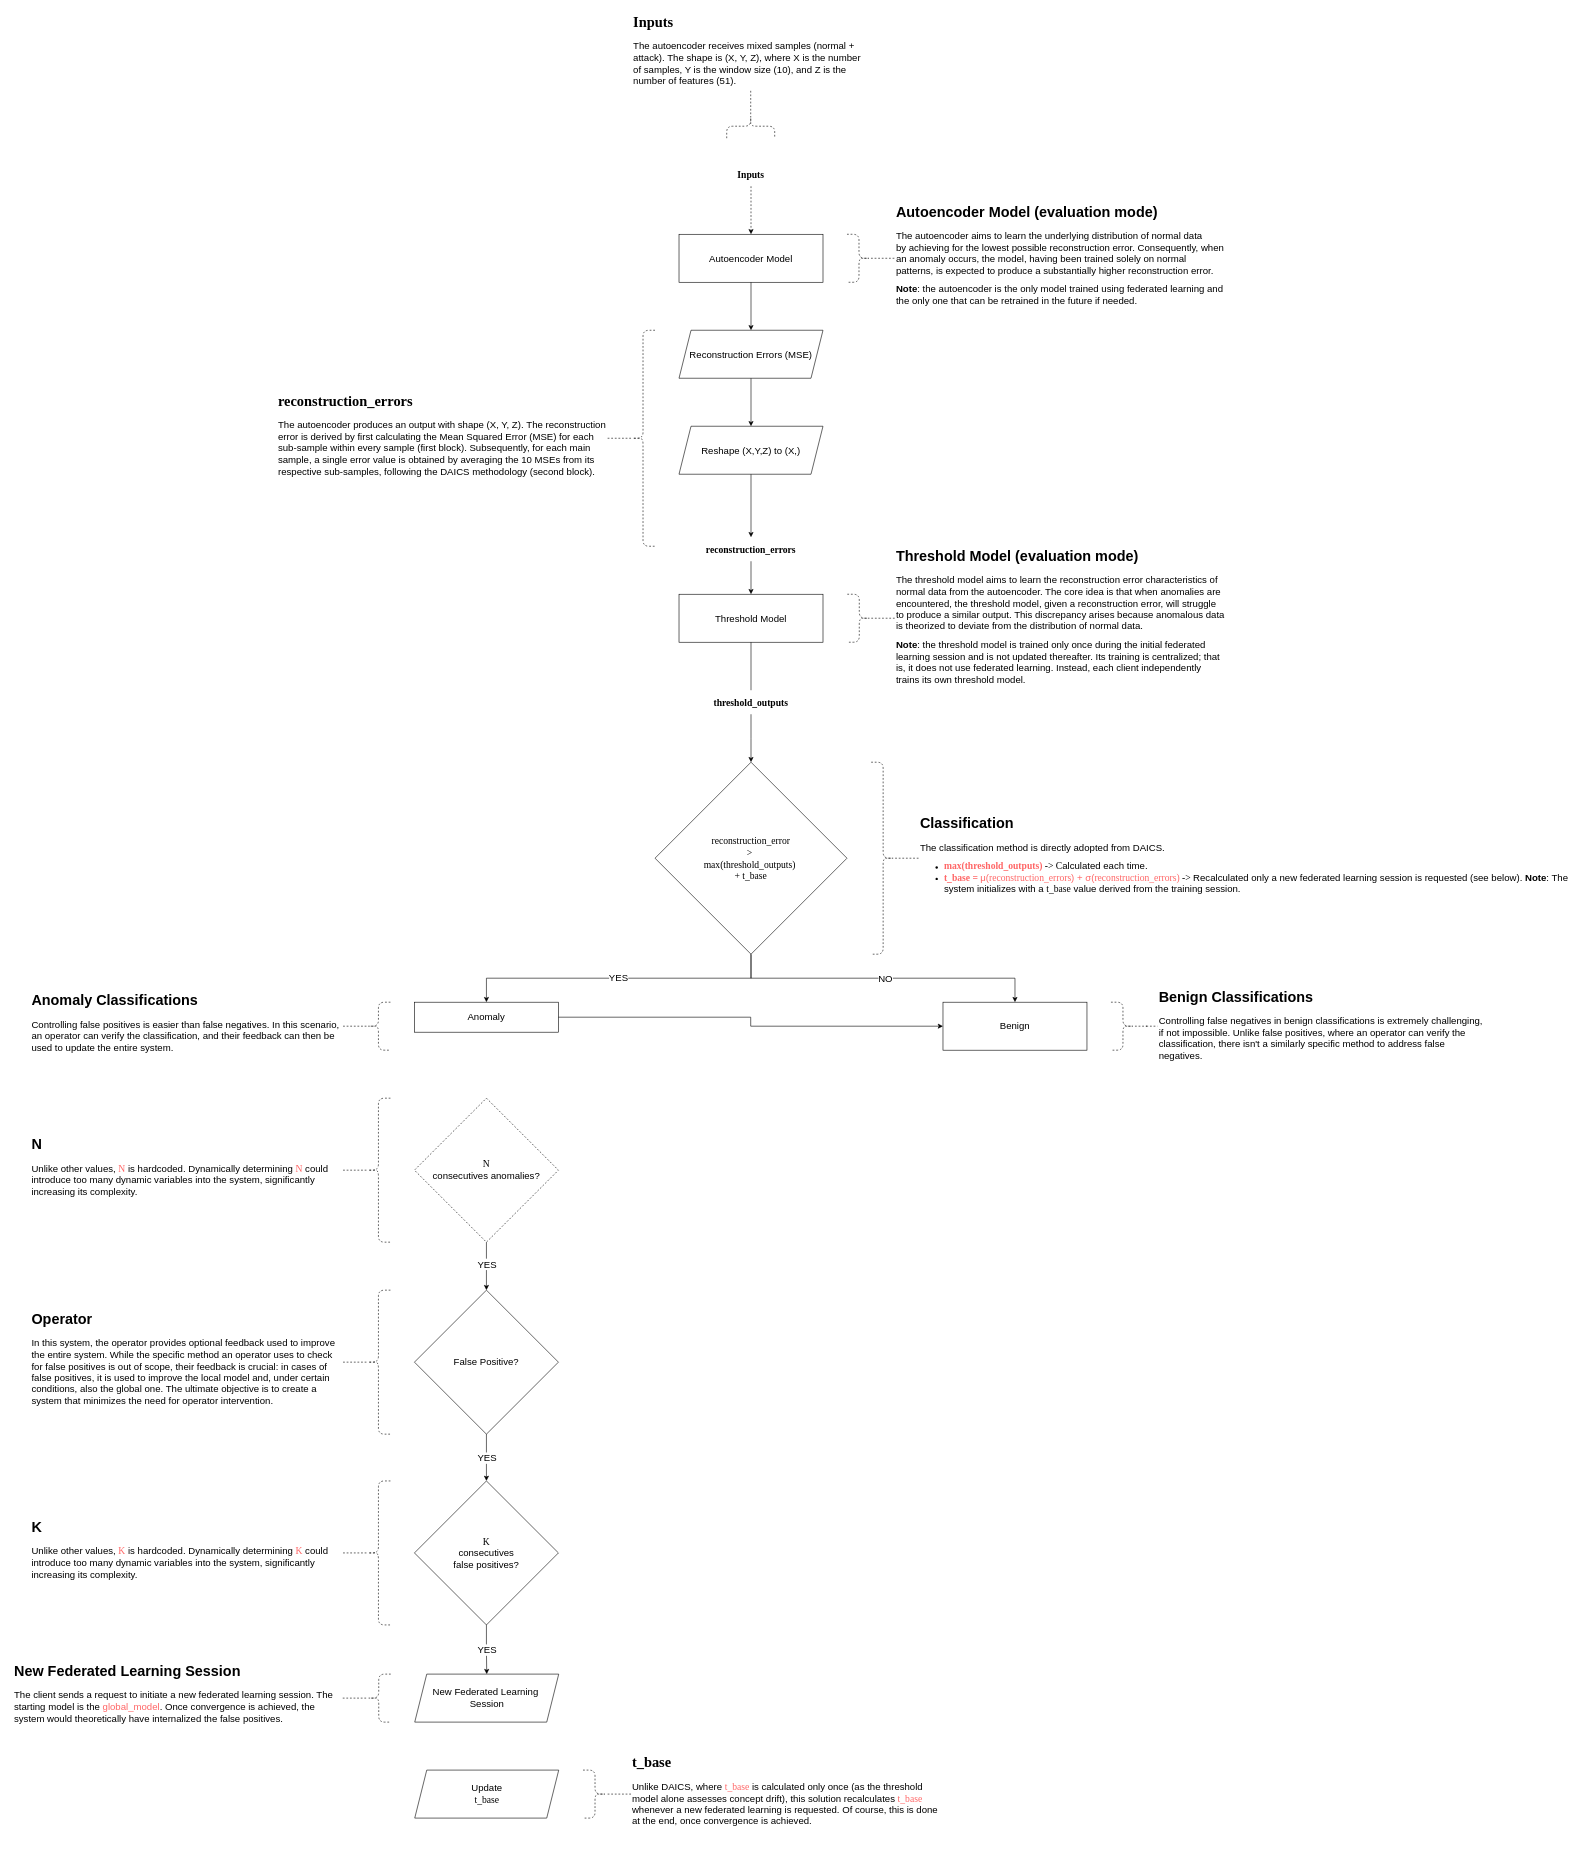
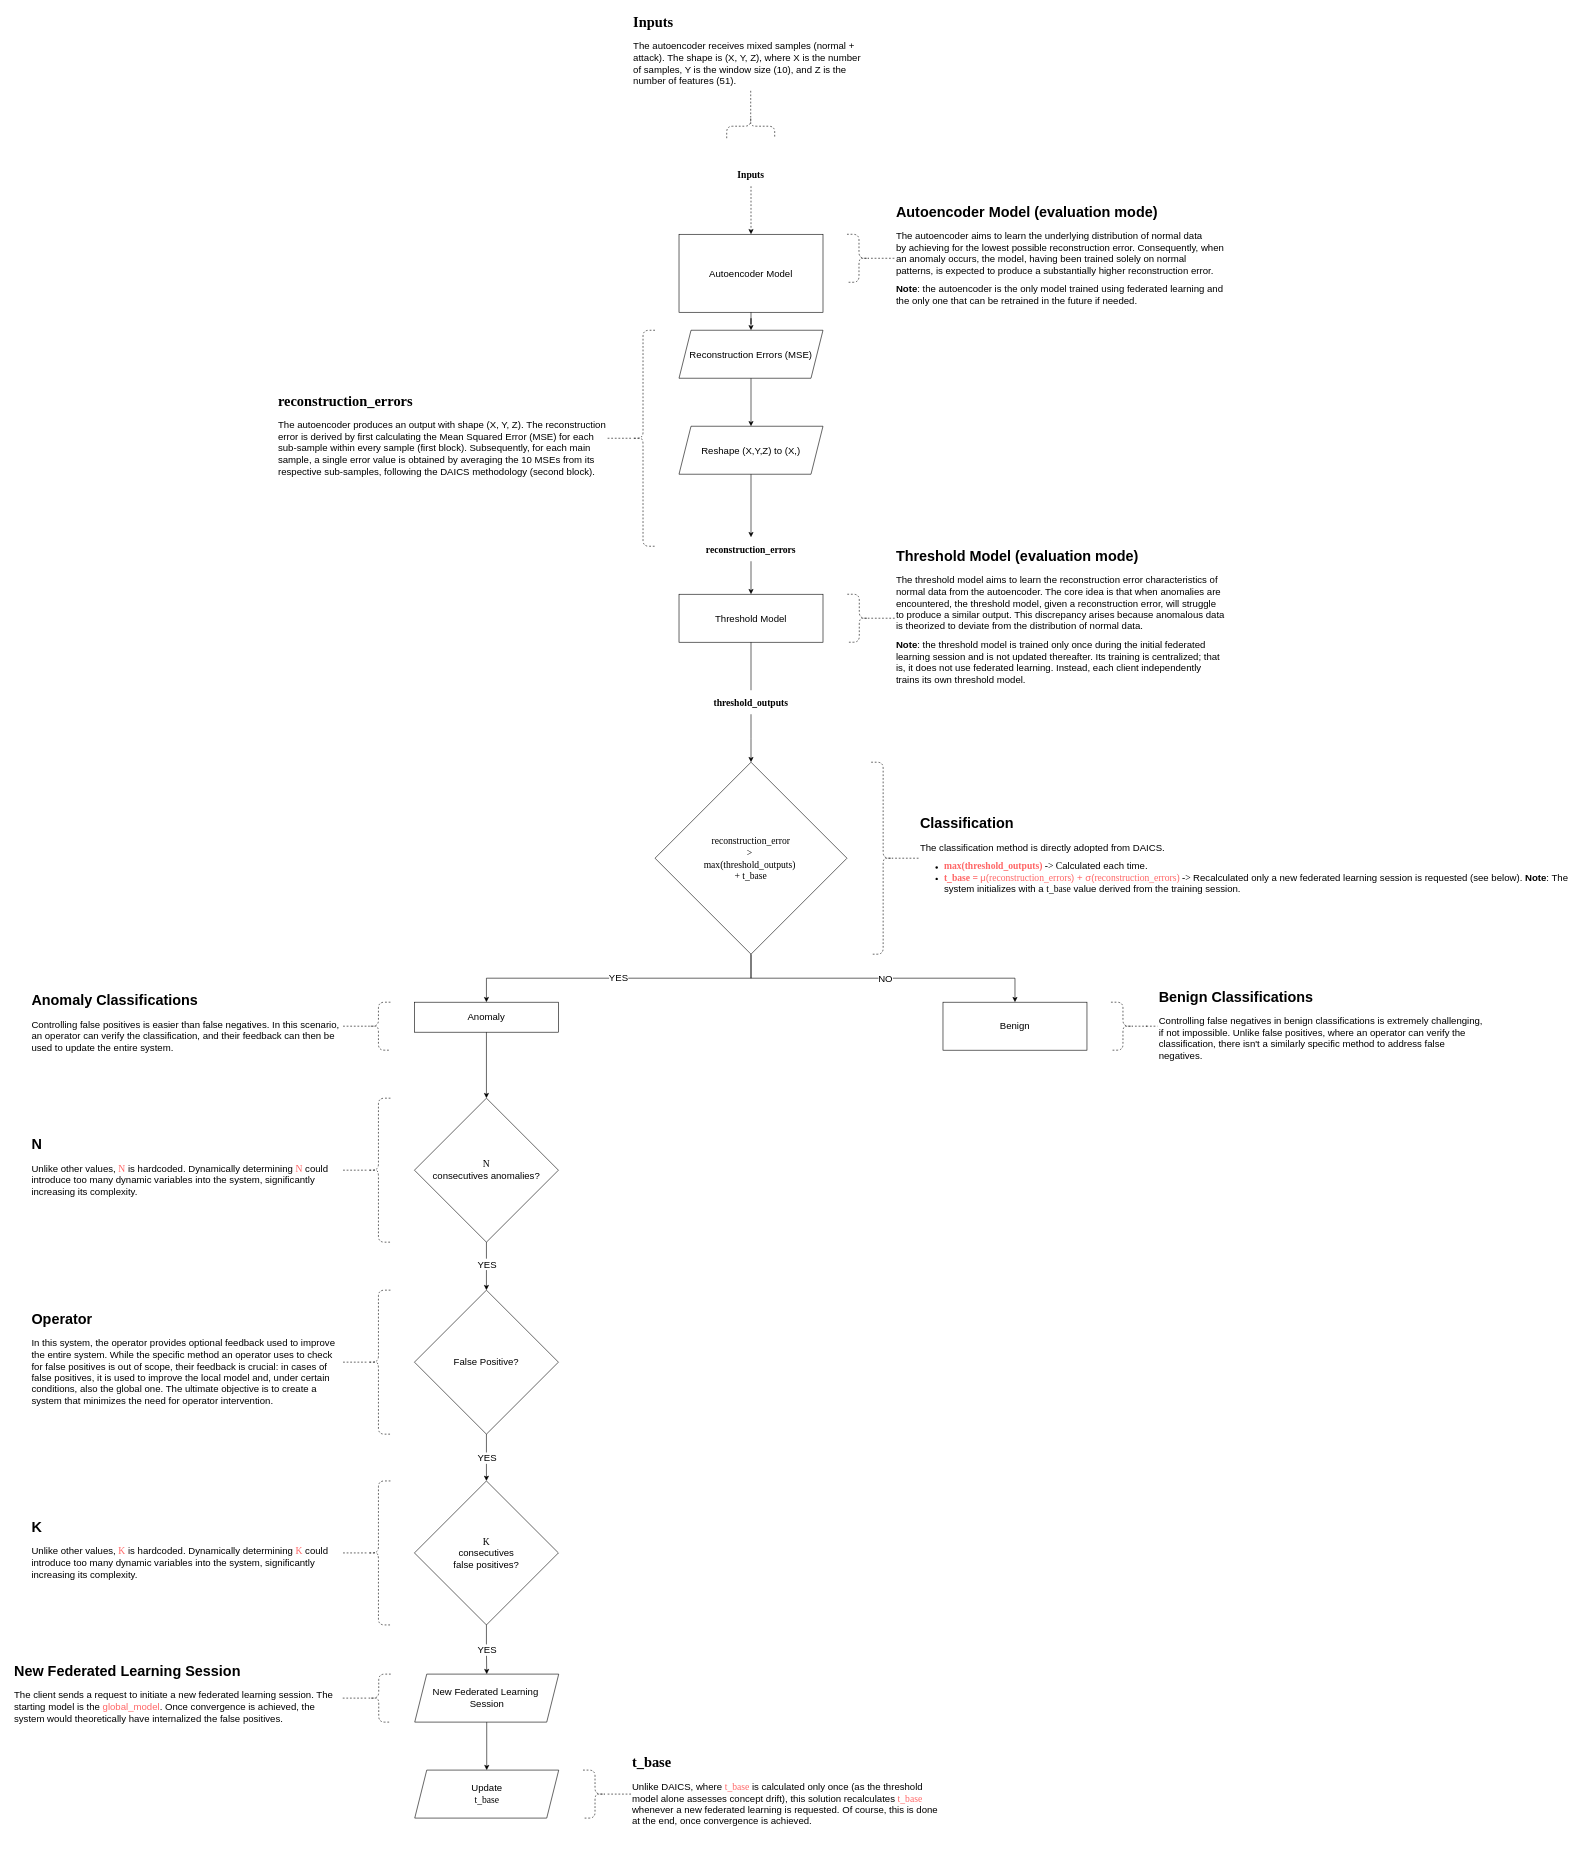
node "Autoencoder Model": size 144x48 -> 144x78
edge "Anomaly" -> "Benign": now "Anomaly" -> "N consecutives anomalies?"
node "N consecutives anomalies?": style dashed -> solid
edge "New Federated Learning Session" -> "Update t_base": added
